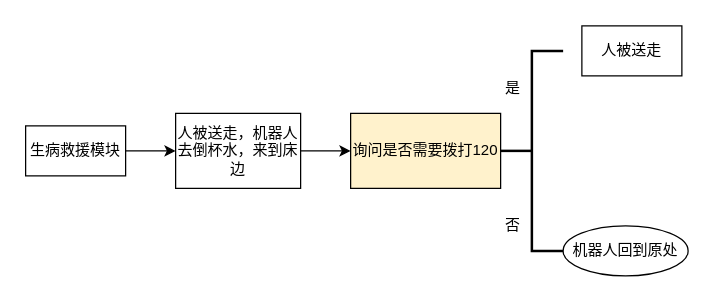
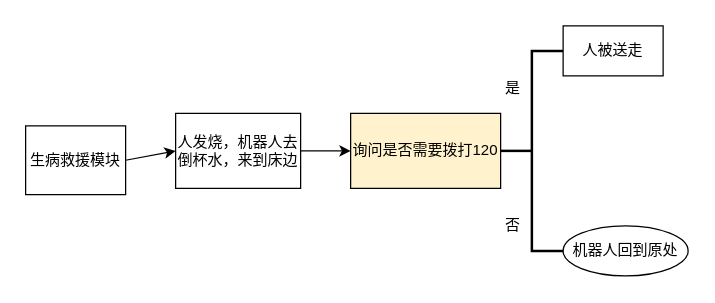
node "人被送走": moved (632, 51) -> (613, 51)
node "生病救援模块": size 100x50 -> 100x69
node "人被送走，机器人去倒杯水，来到床边": label "人被送走，机器人去倒杯水，来到床边" -> "人发烧，机器人去倒杯水，来到床边"
